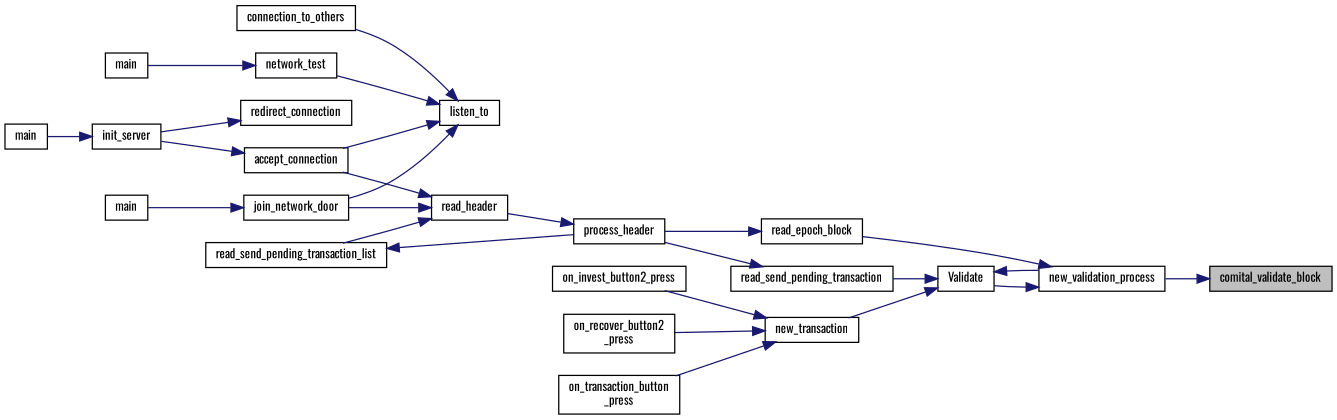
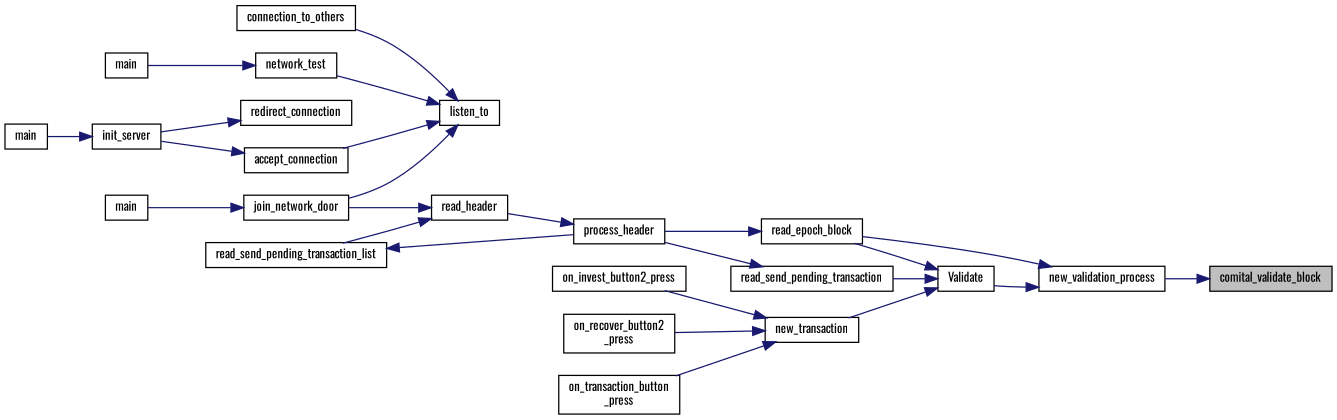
edge "accept_connection" -> "read_header": removed
edge "new_validation_process" -> "Validate": now "read_epoch_block" -> "Validate"
